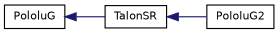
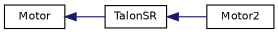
node "PololuG": label "PololuG" -> "Motor"
node "PololuG2": label "PololuG2" -> "Motor2"
